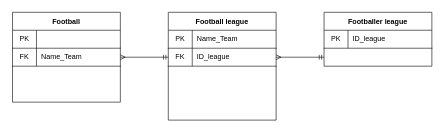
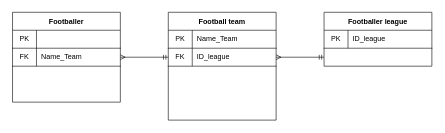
node "Football": label "Football" -> "Footballer"
node "Football league": label "Football league" -> "Football team"
